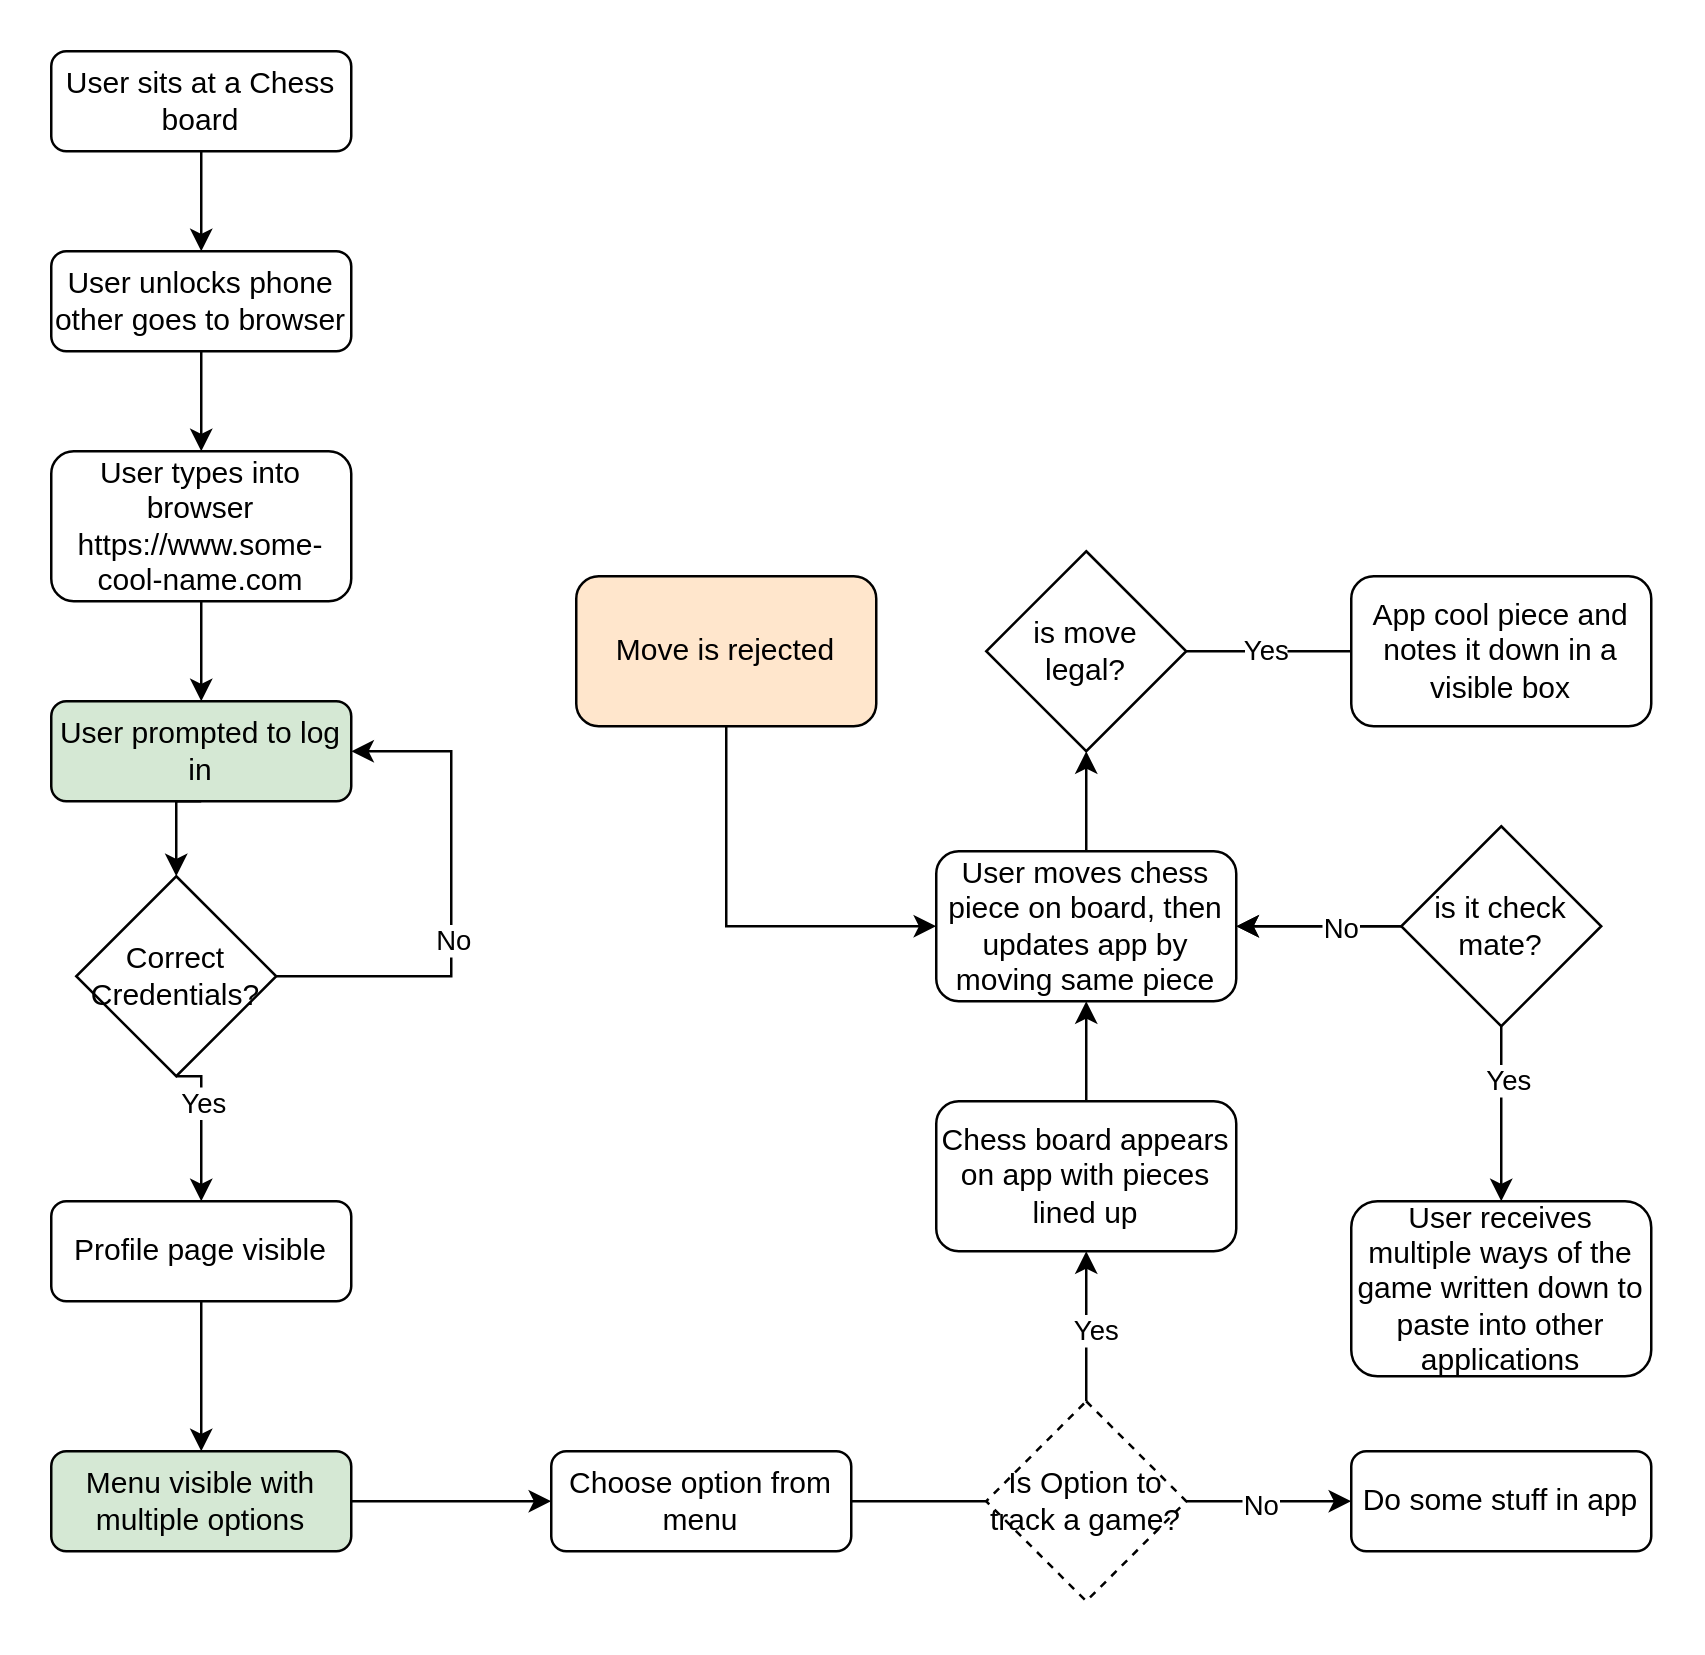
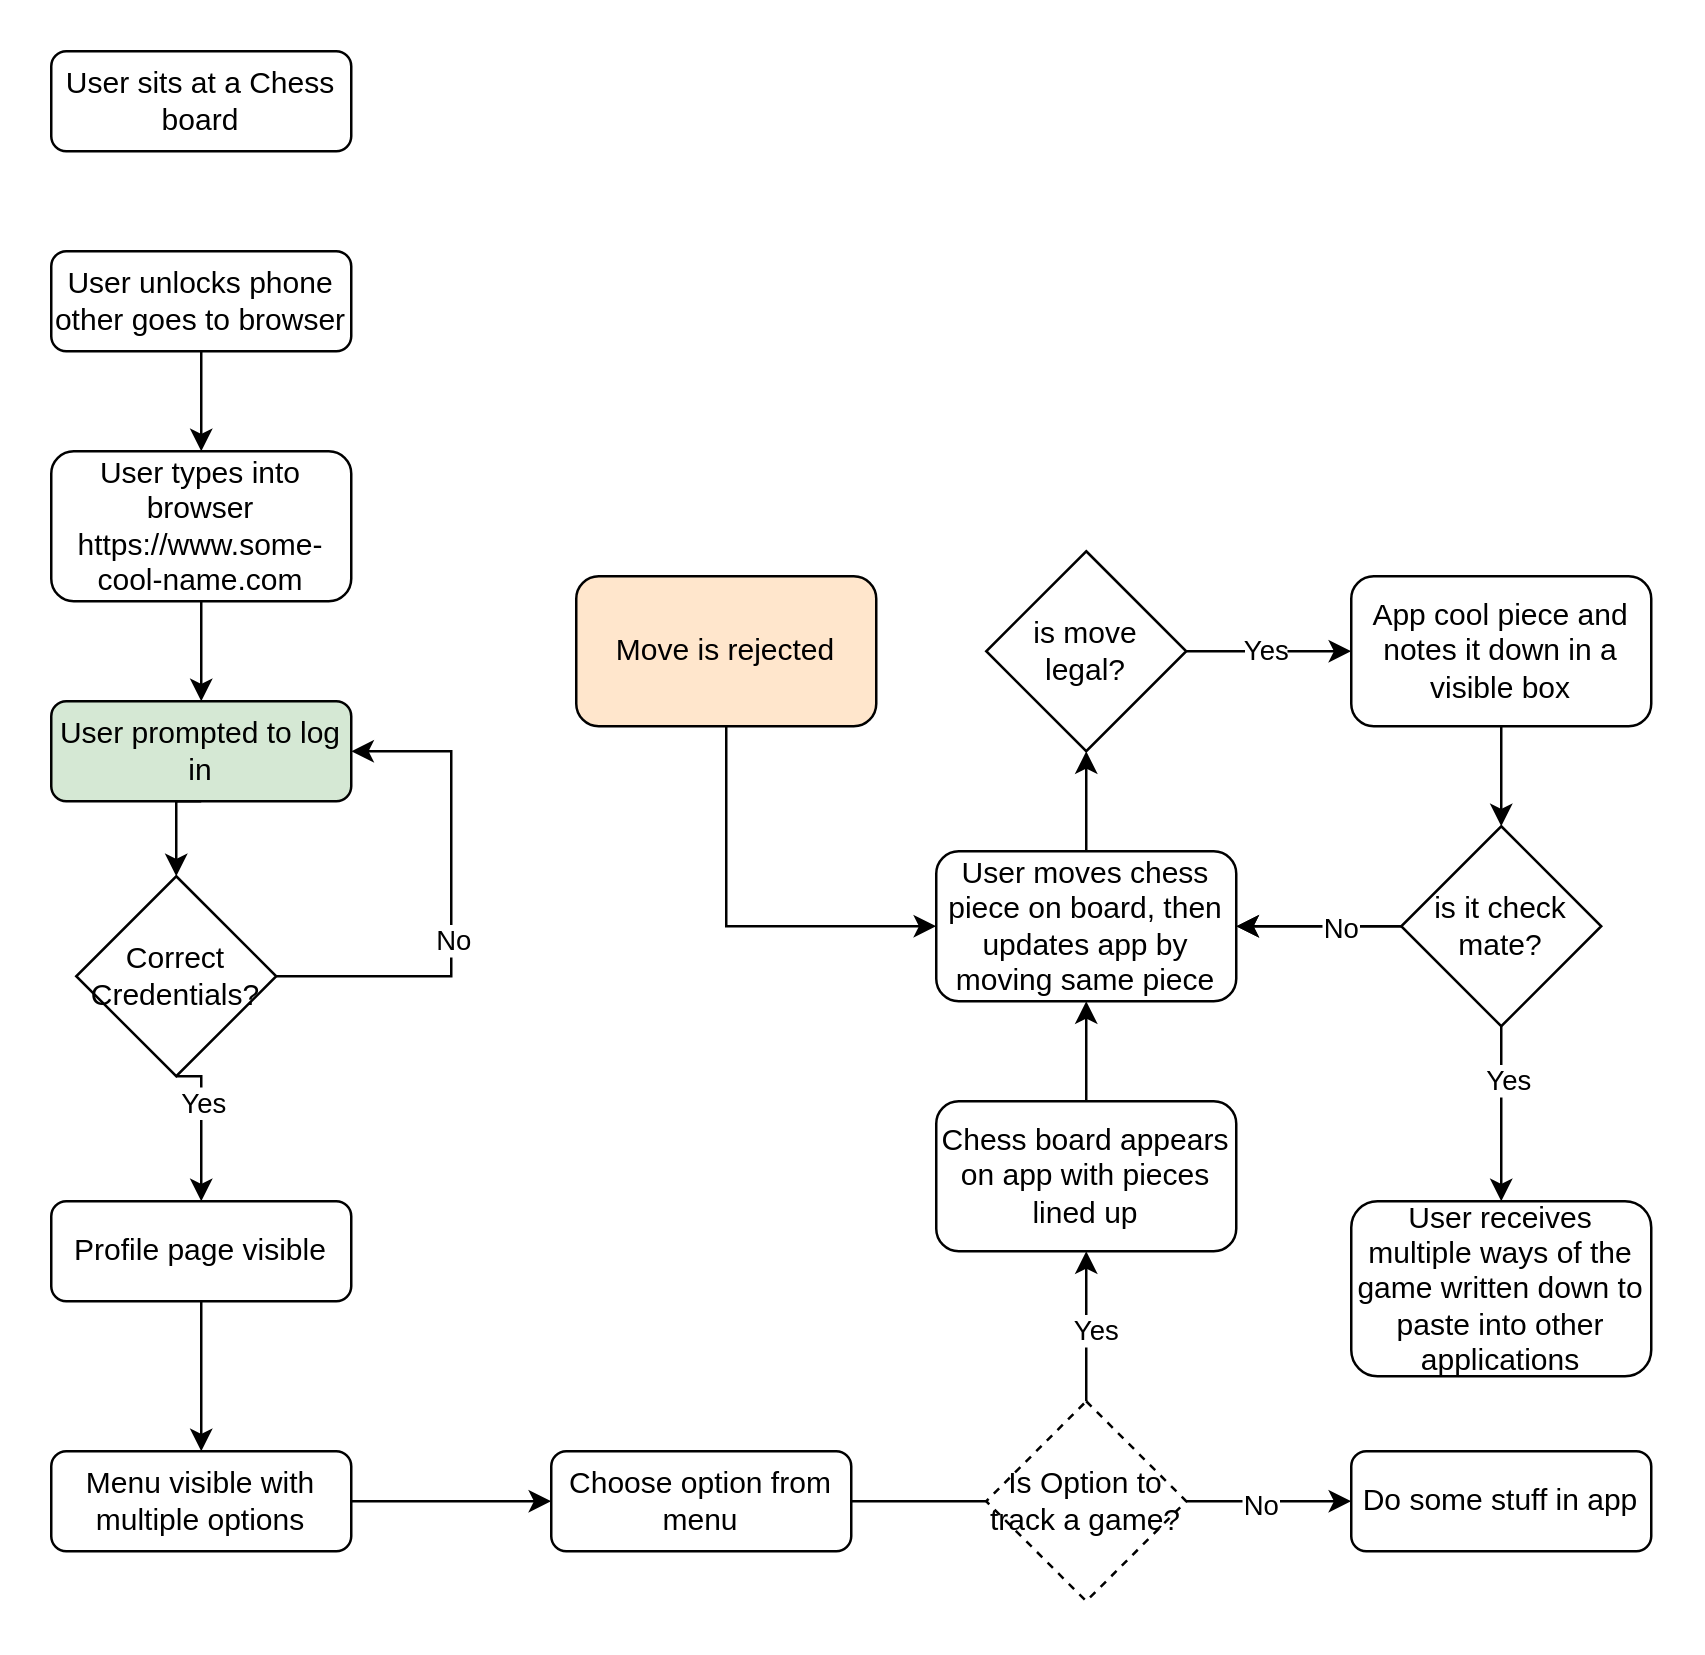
edge "User sits at a Chess board" -> "User unlocks phone other goes to browser": removed
edge "is move legal?" -- "App cool piece and notes it down in a visible box": arrowhead none -> classic
edge "App cool piece and notes it down in a visible box" -> "is it check mate?": added
node "Menu visible with multiple options": fillcolor #d5e8d4 -> #ffffff
